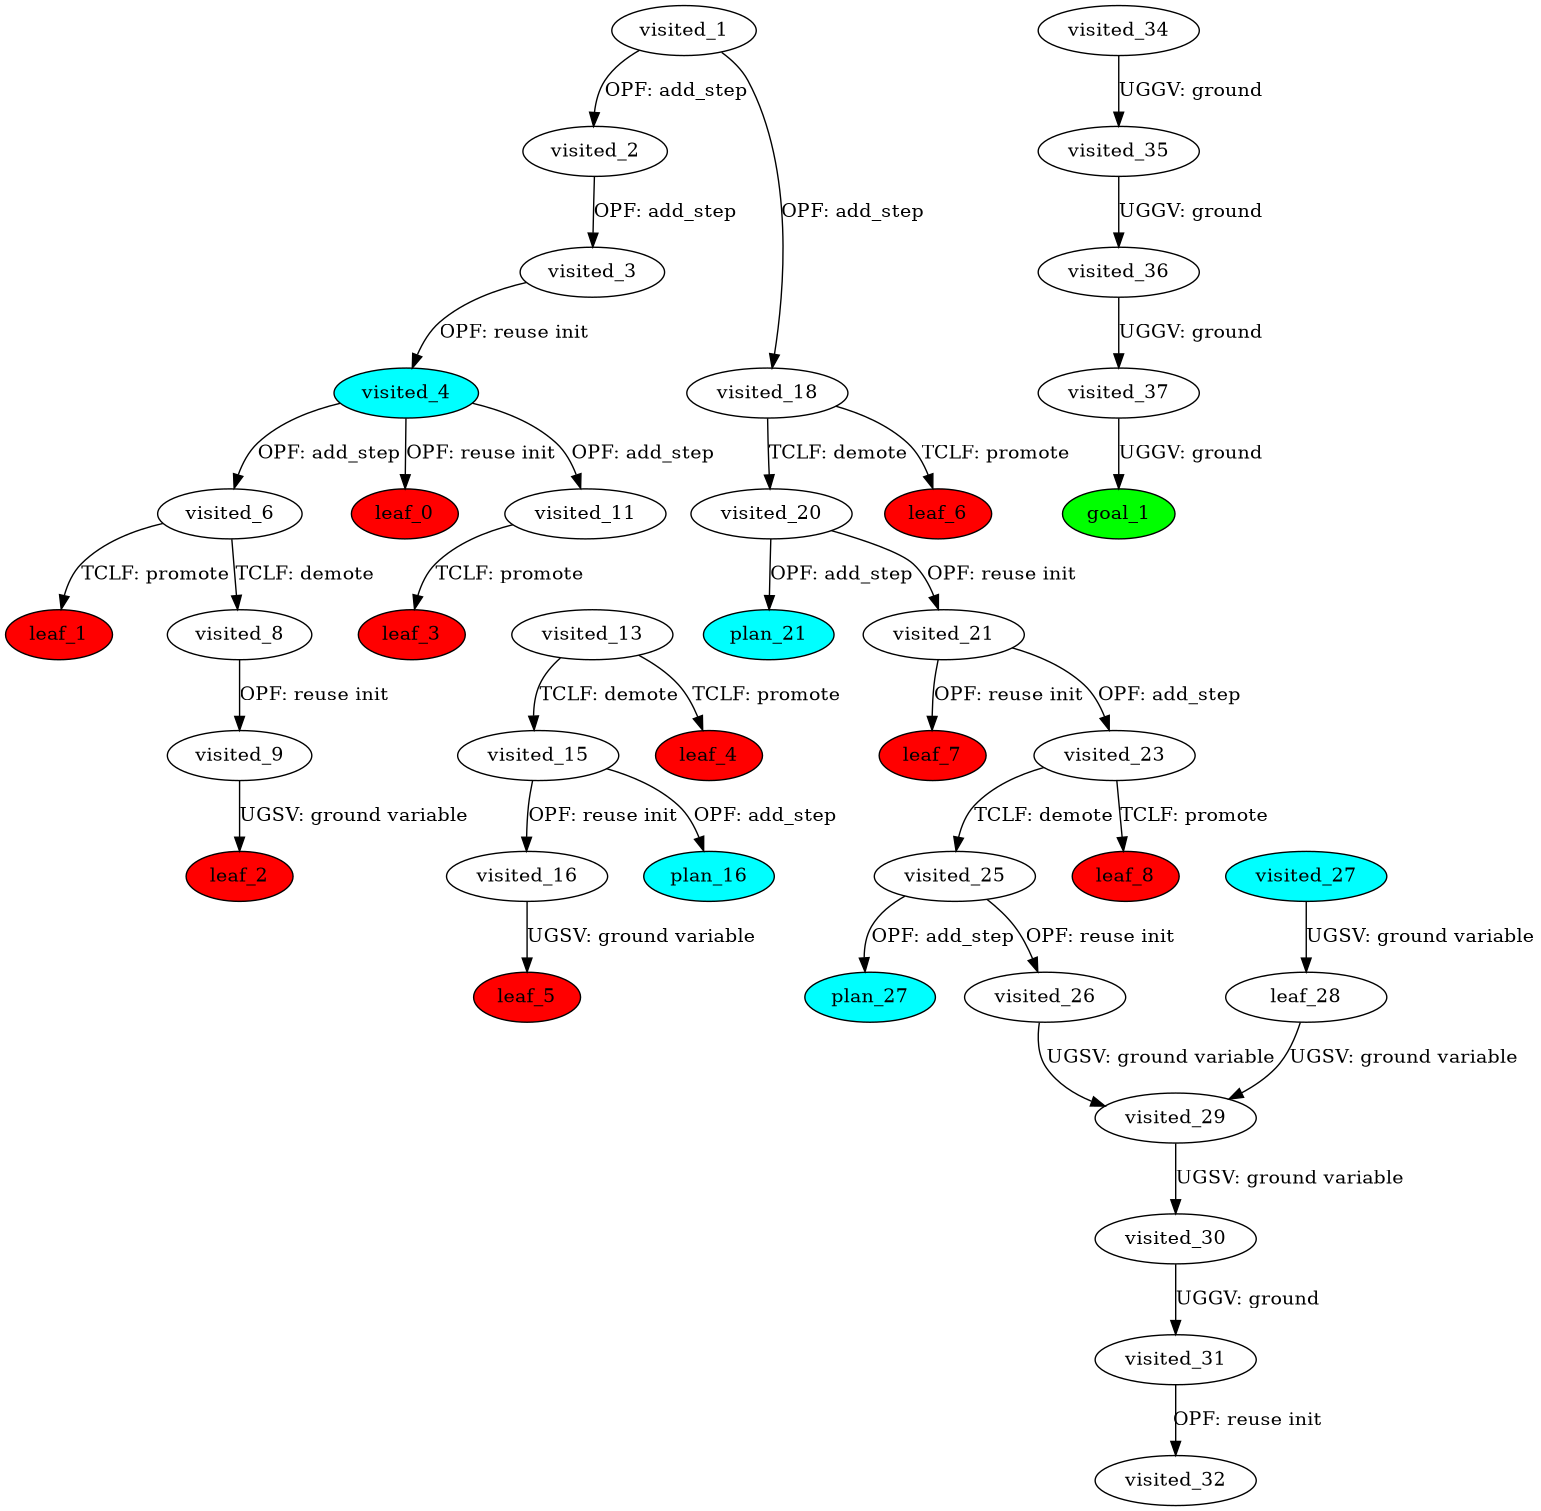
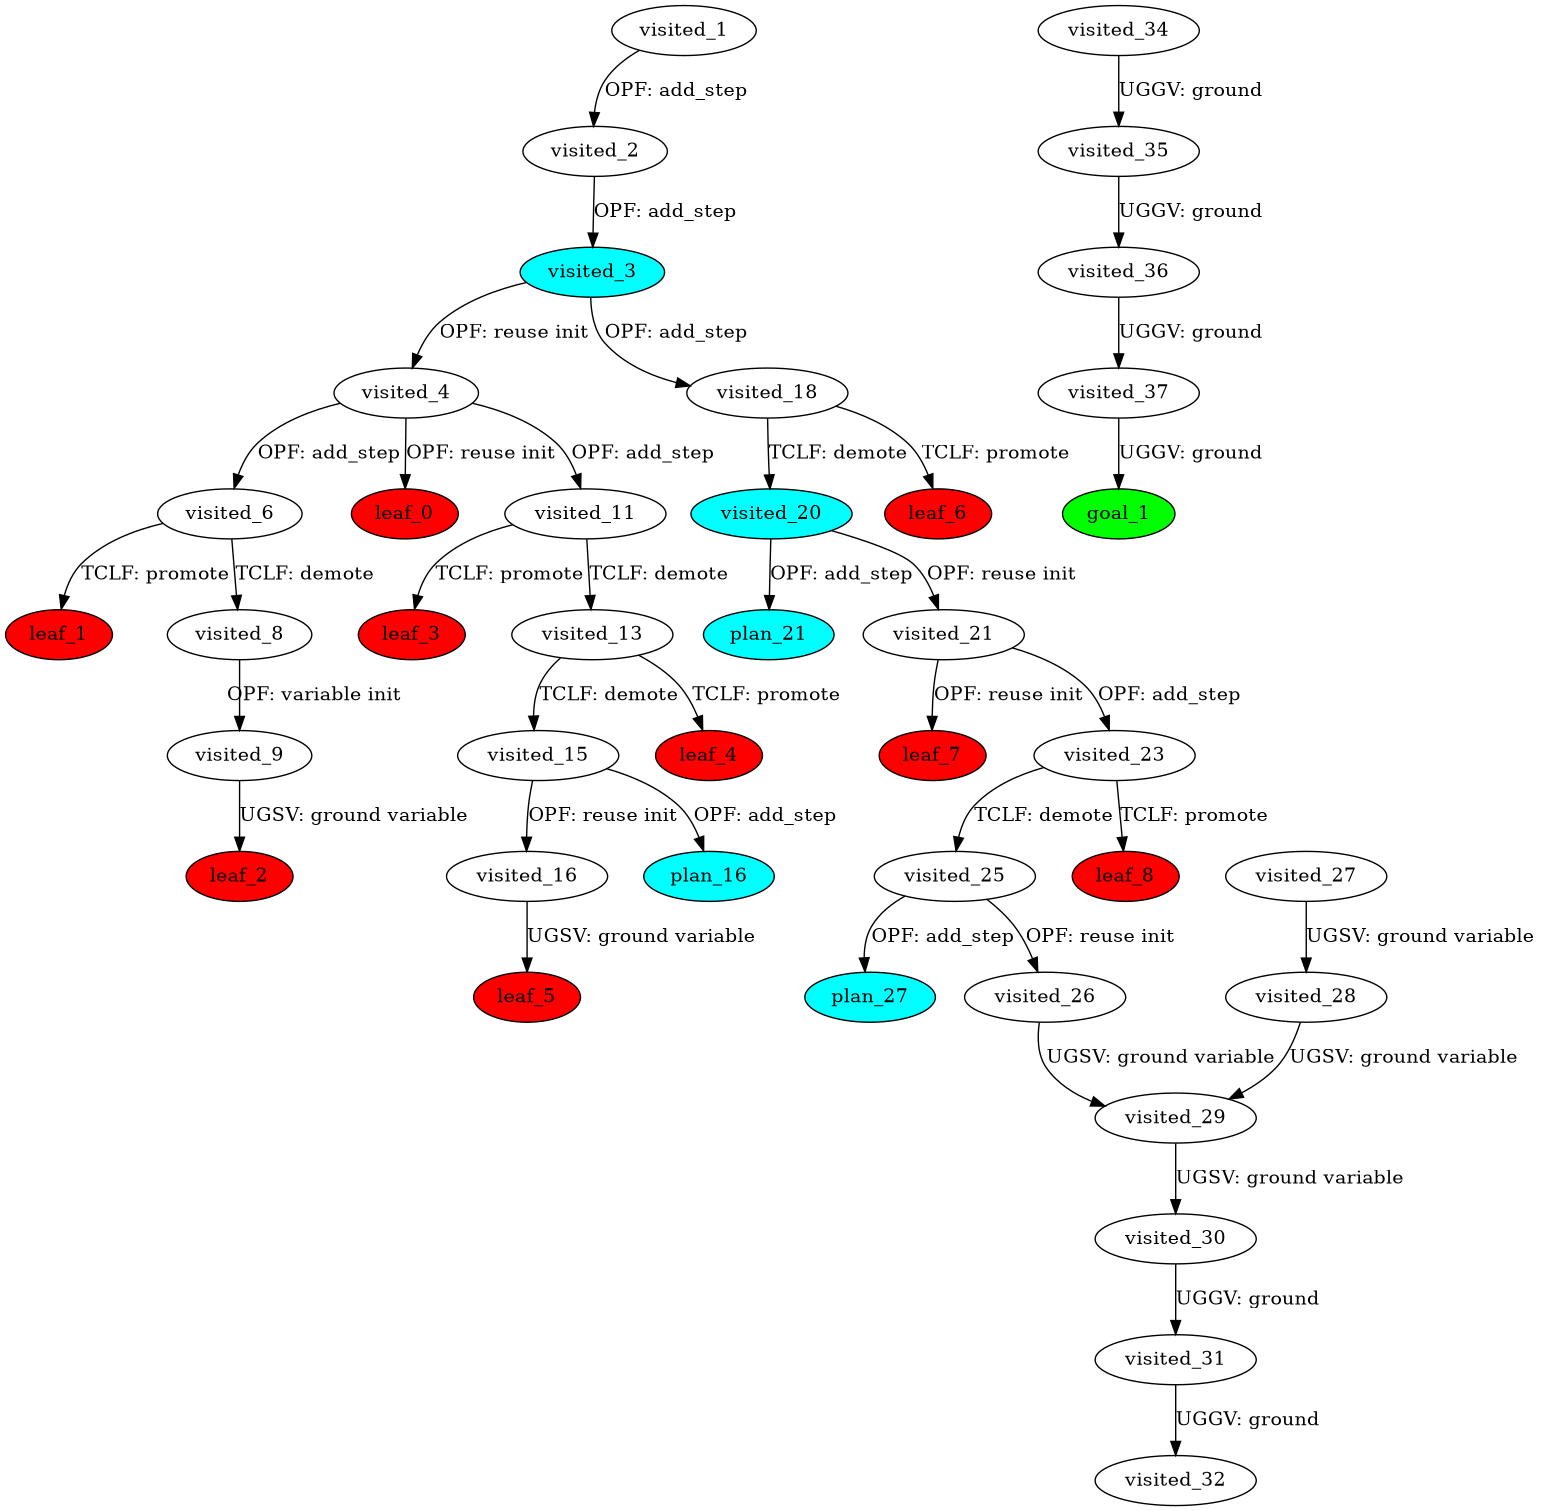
edge "visited_1" -> "visited_18": now "visited_3" -> "visited_18"
node "visited_3": fillcolor white -> cyan
node "visited_4": fillcolor cyan -> white
node "visited_20": fillcolor white -> cyan
edge "visited_11" -> "visited_13": added, label "TCLF: demote"
edge "visited_8" -> "visited_9": label "OPF: reuse init" -> "OPF: variable init"
node "visited_27": fillcolor cyan -> white
node "leaf_28": label "leaf_28" -> "visited_28"
edge "visited_31" -> "visited_32": label "OPF: reuse init" -> "UGGV: ground"
